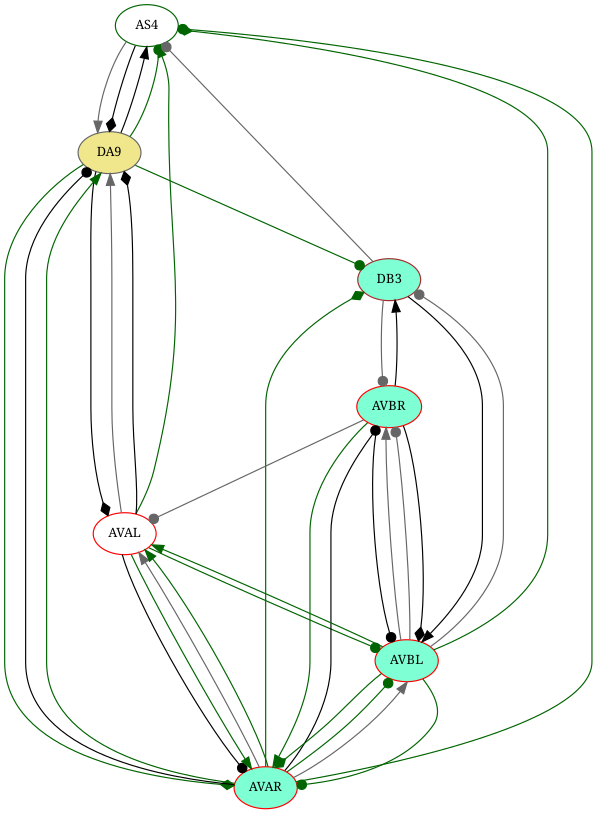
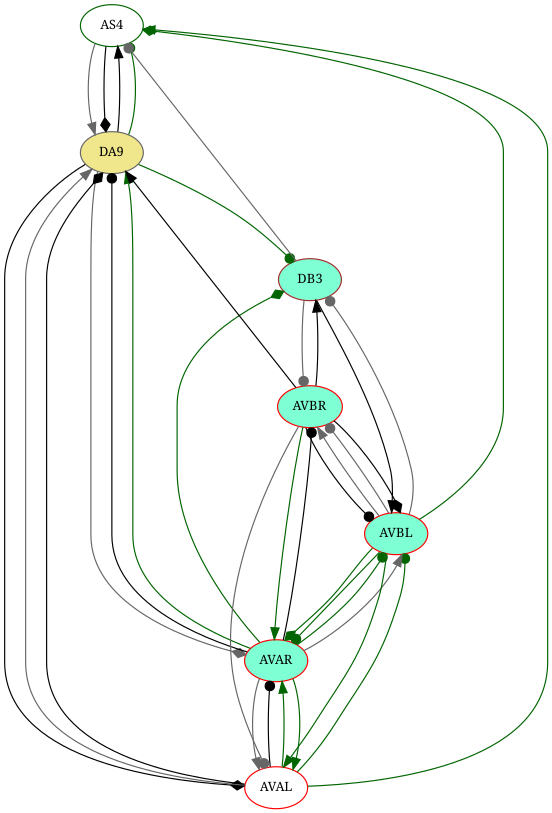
edge "AVBR" -> "DA9": added
edge "AVAR" -> "AS4": removed
edge "DA9" -> "AVAR": color darkgreen -> gray40
